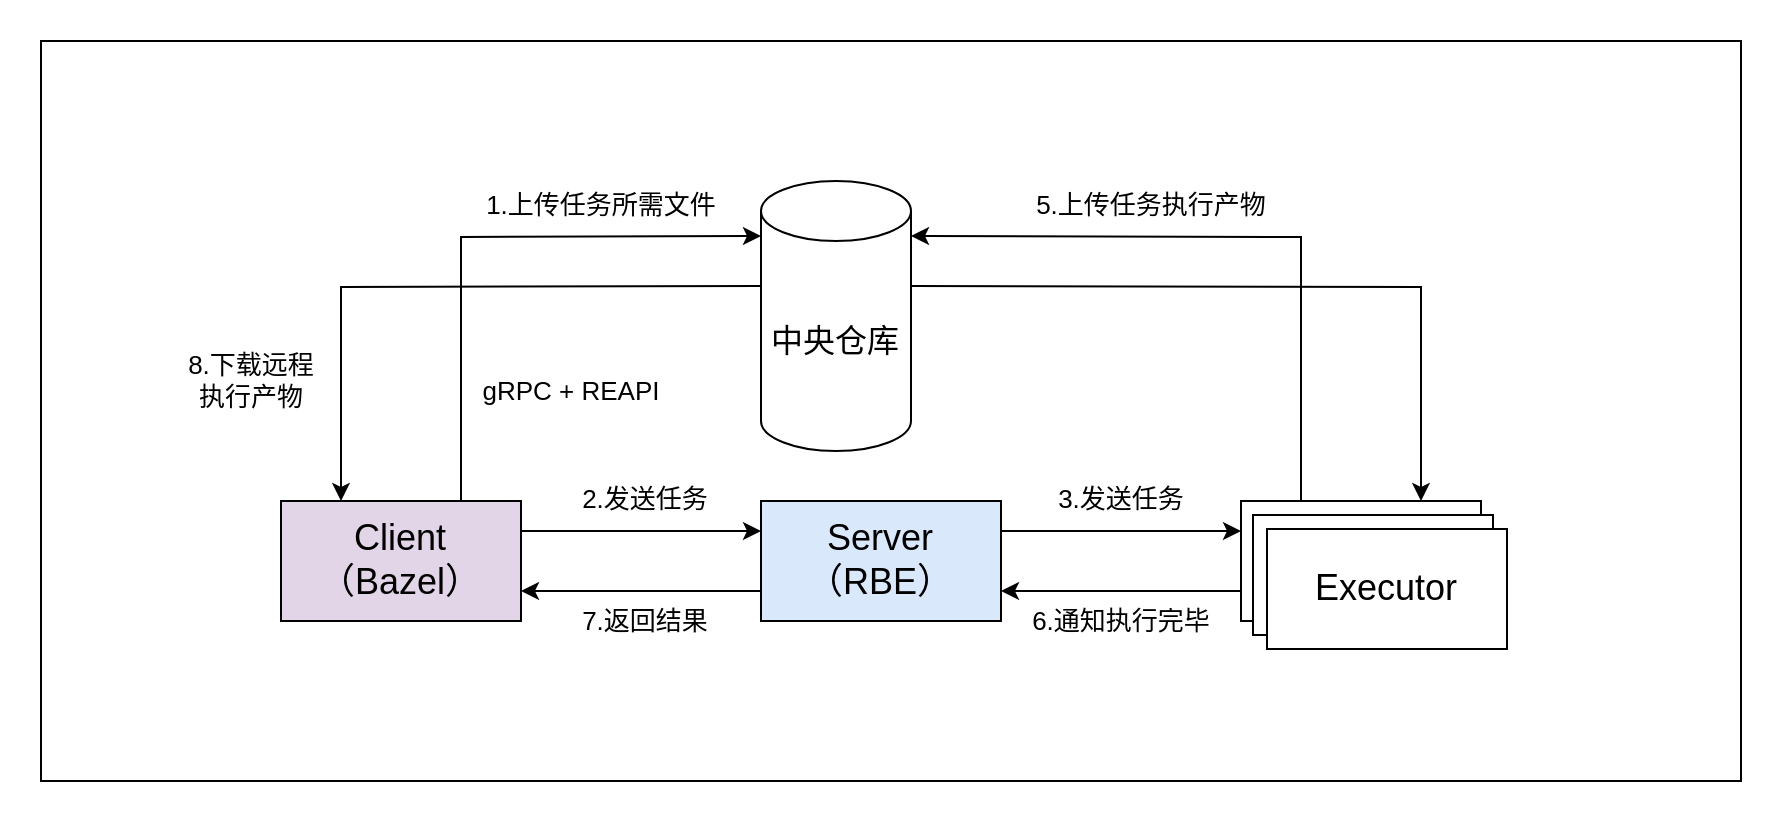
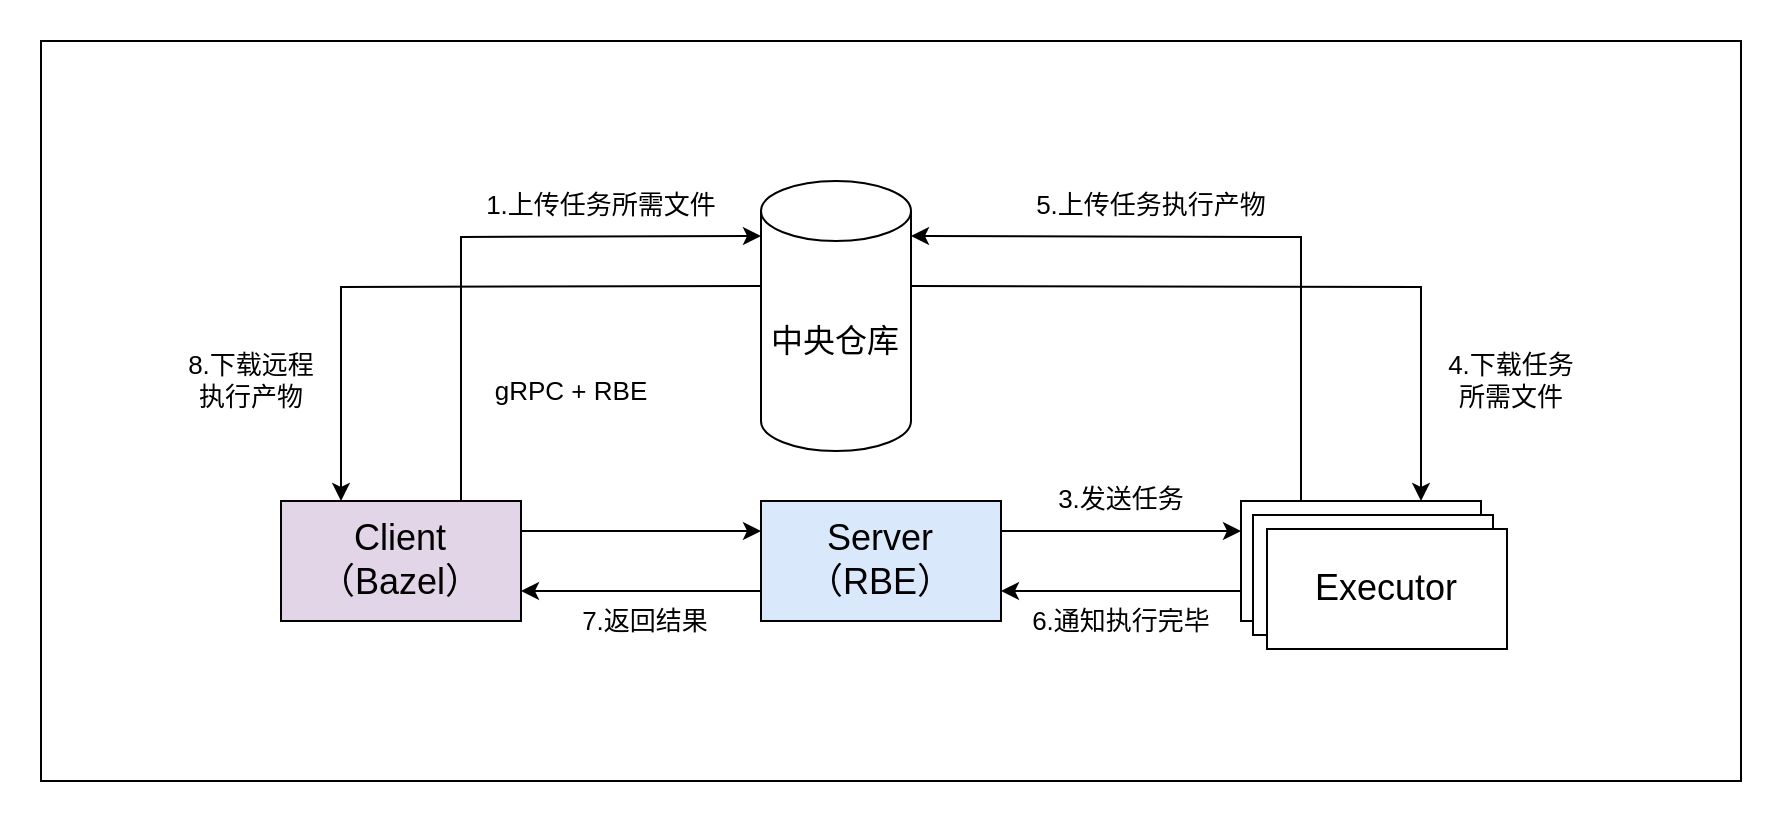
node "4.下载任务 所需文件": added
node "gRPC + REAPI": label "gRPC + REAPI" -> "gRPC + RBE"
node "2.发送任务": removed
